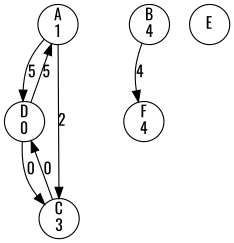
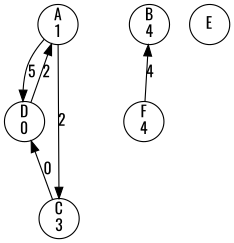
edge "B 4" -> "F 4": reversed
edge "D 0" -> "A 1": label "5" -> "2"
edge "D 0" -> "C 3": removed, label "0"
